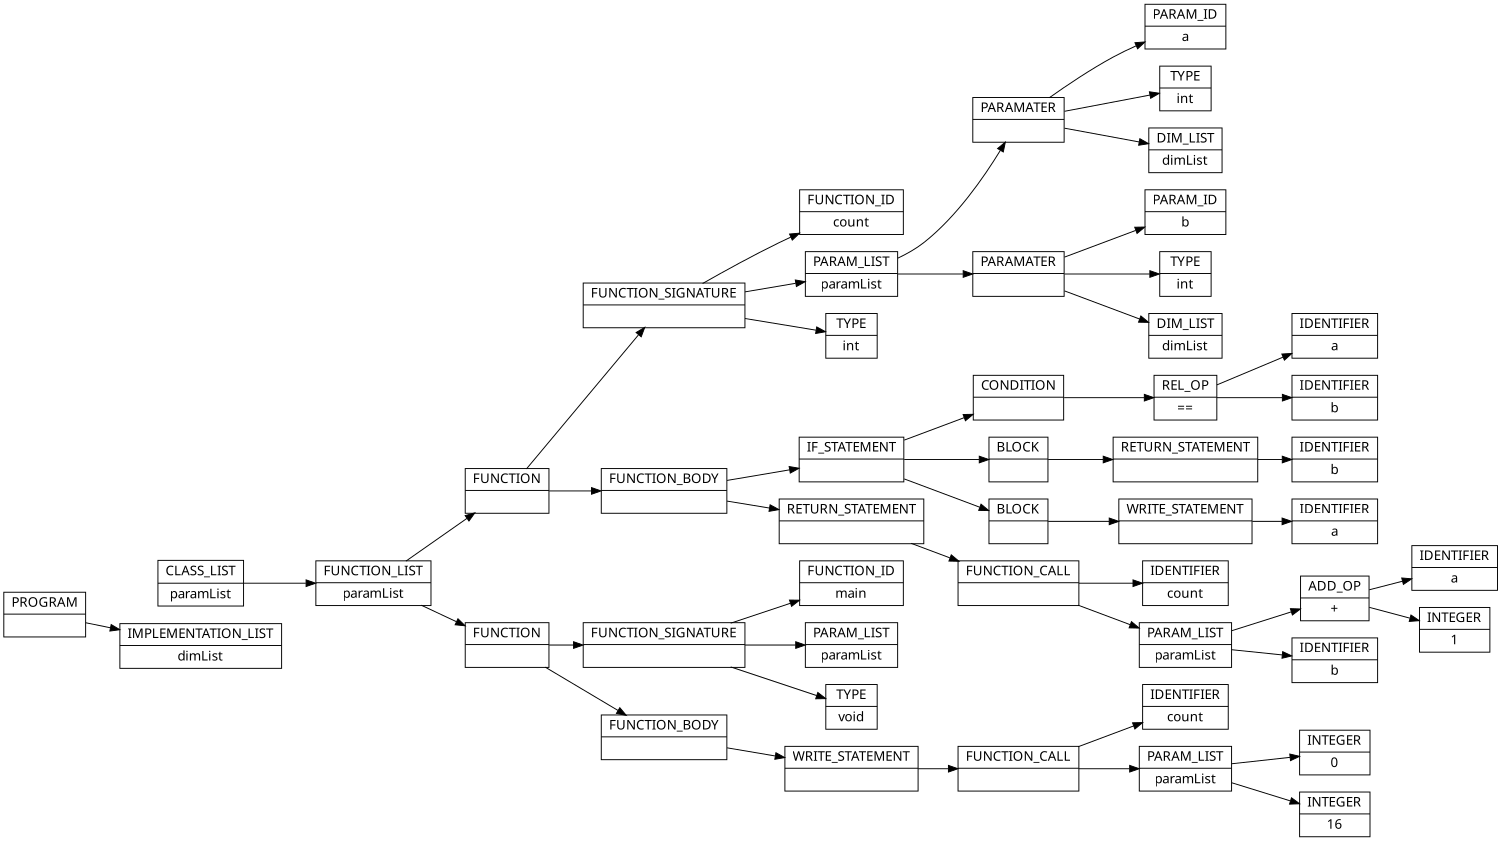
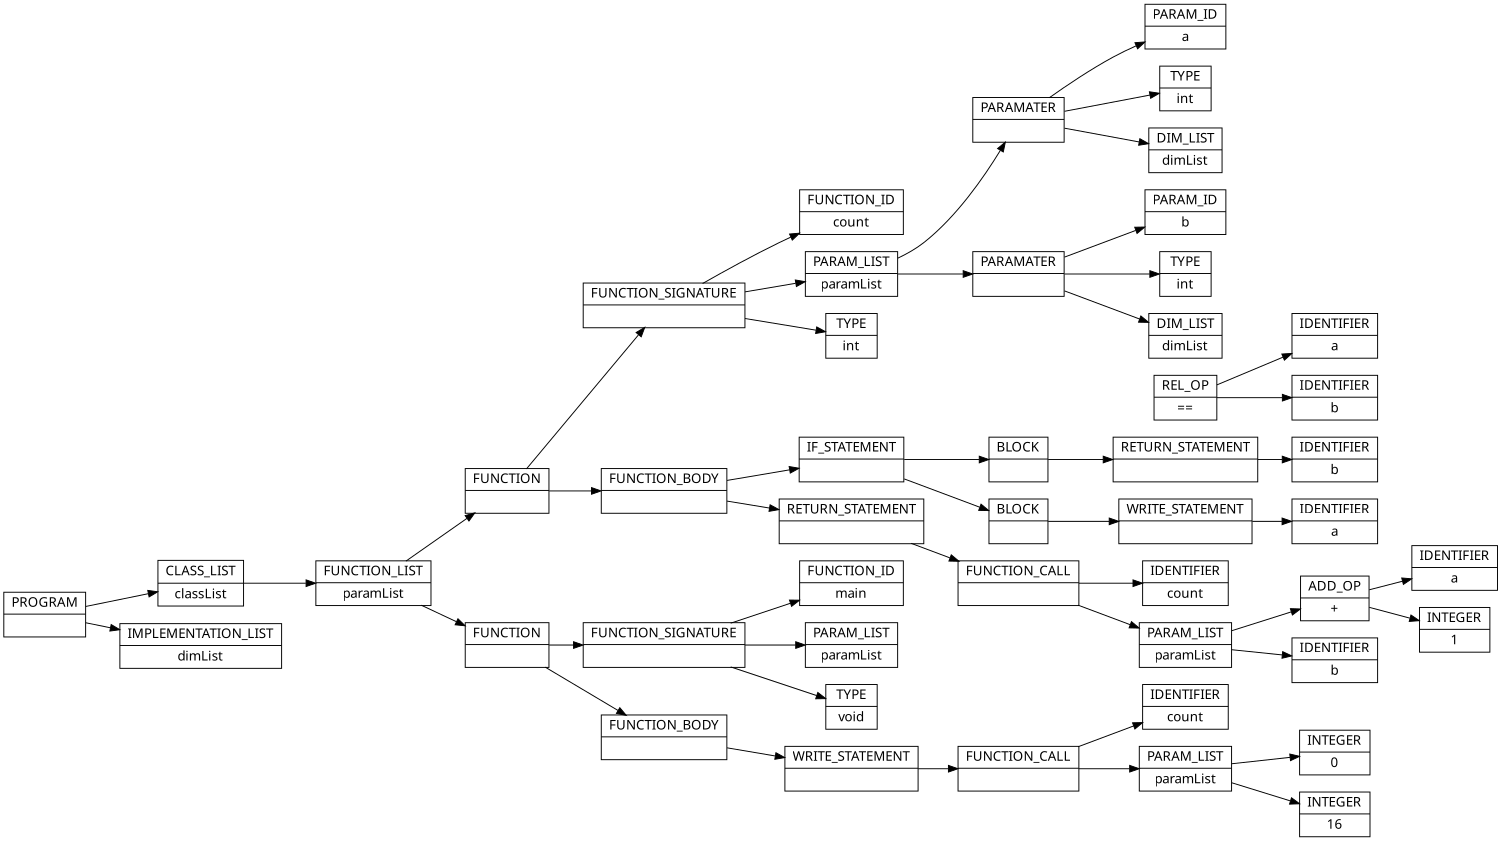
node "CONDITION": removed
node "CLASS_LIST": text "paramList" -> "classList"
edge "PROGRAM" -> "CLASS_LIST": added
